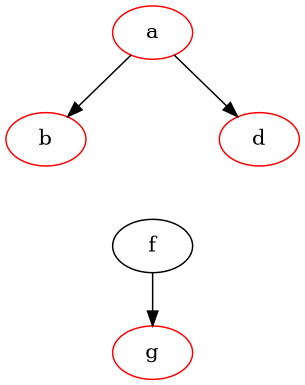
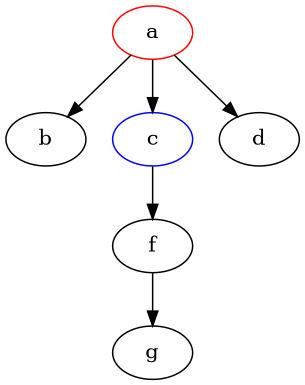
node "b": color red -> black
node "c": added
node "d": color red -> black
node "g": color red -> black
